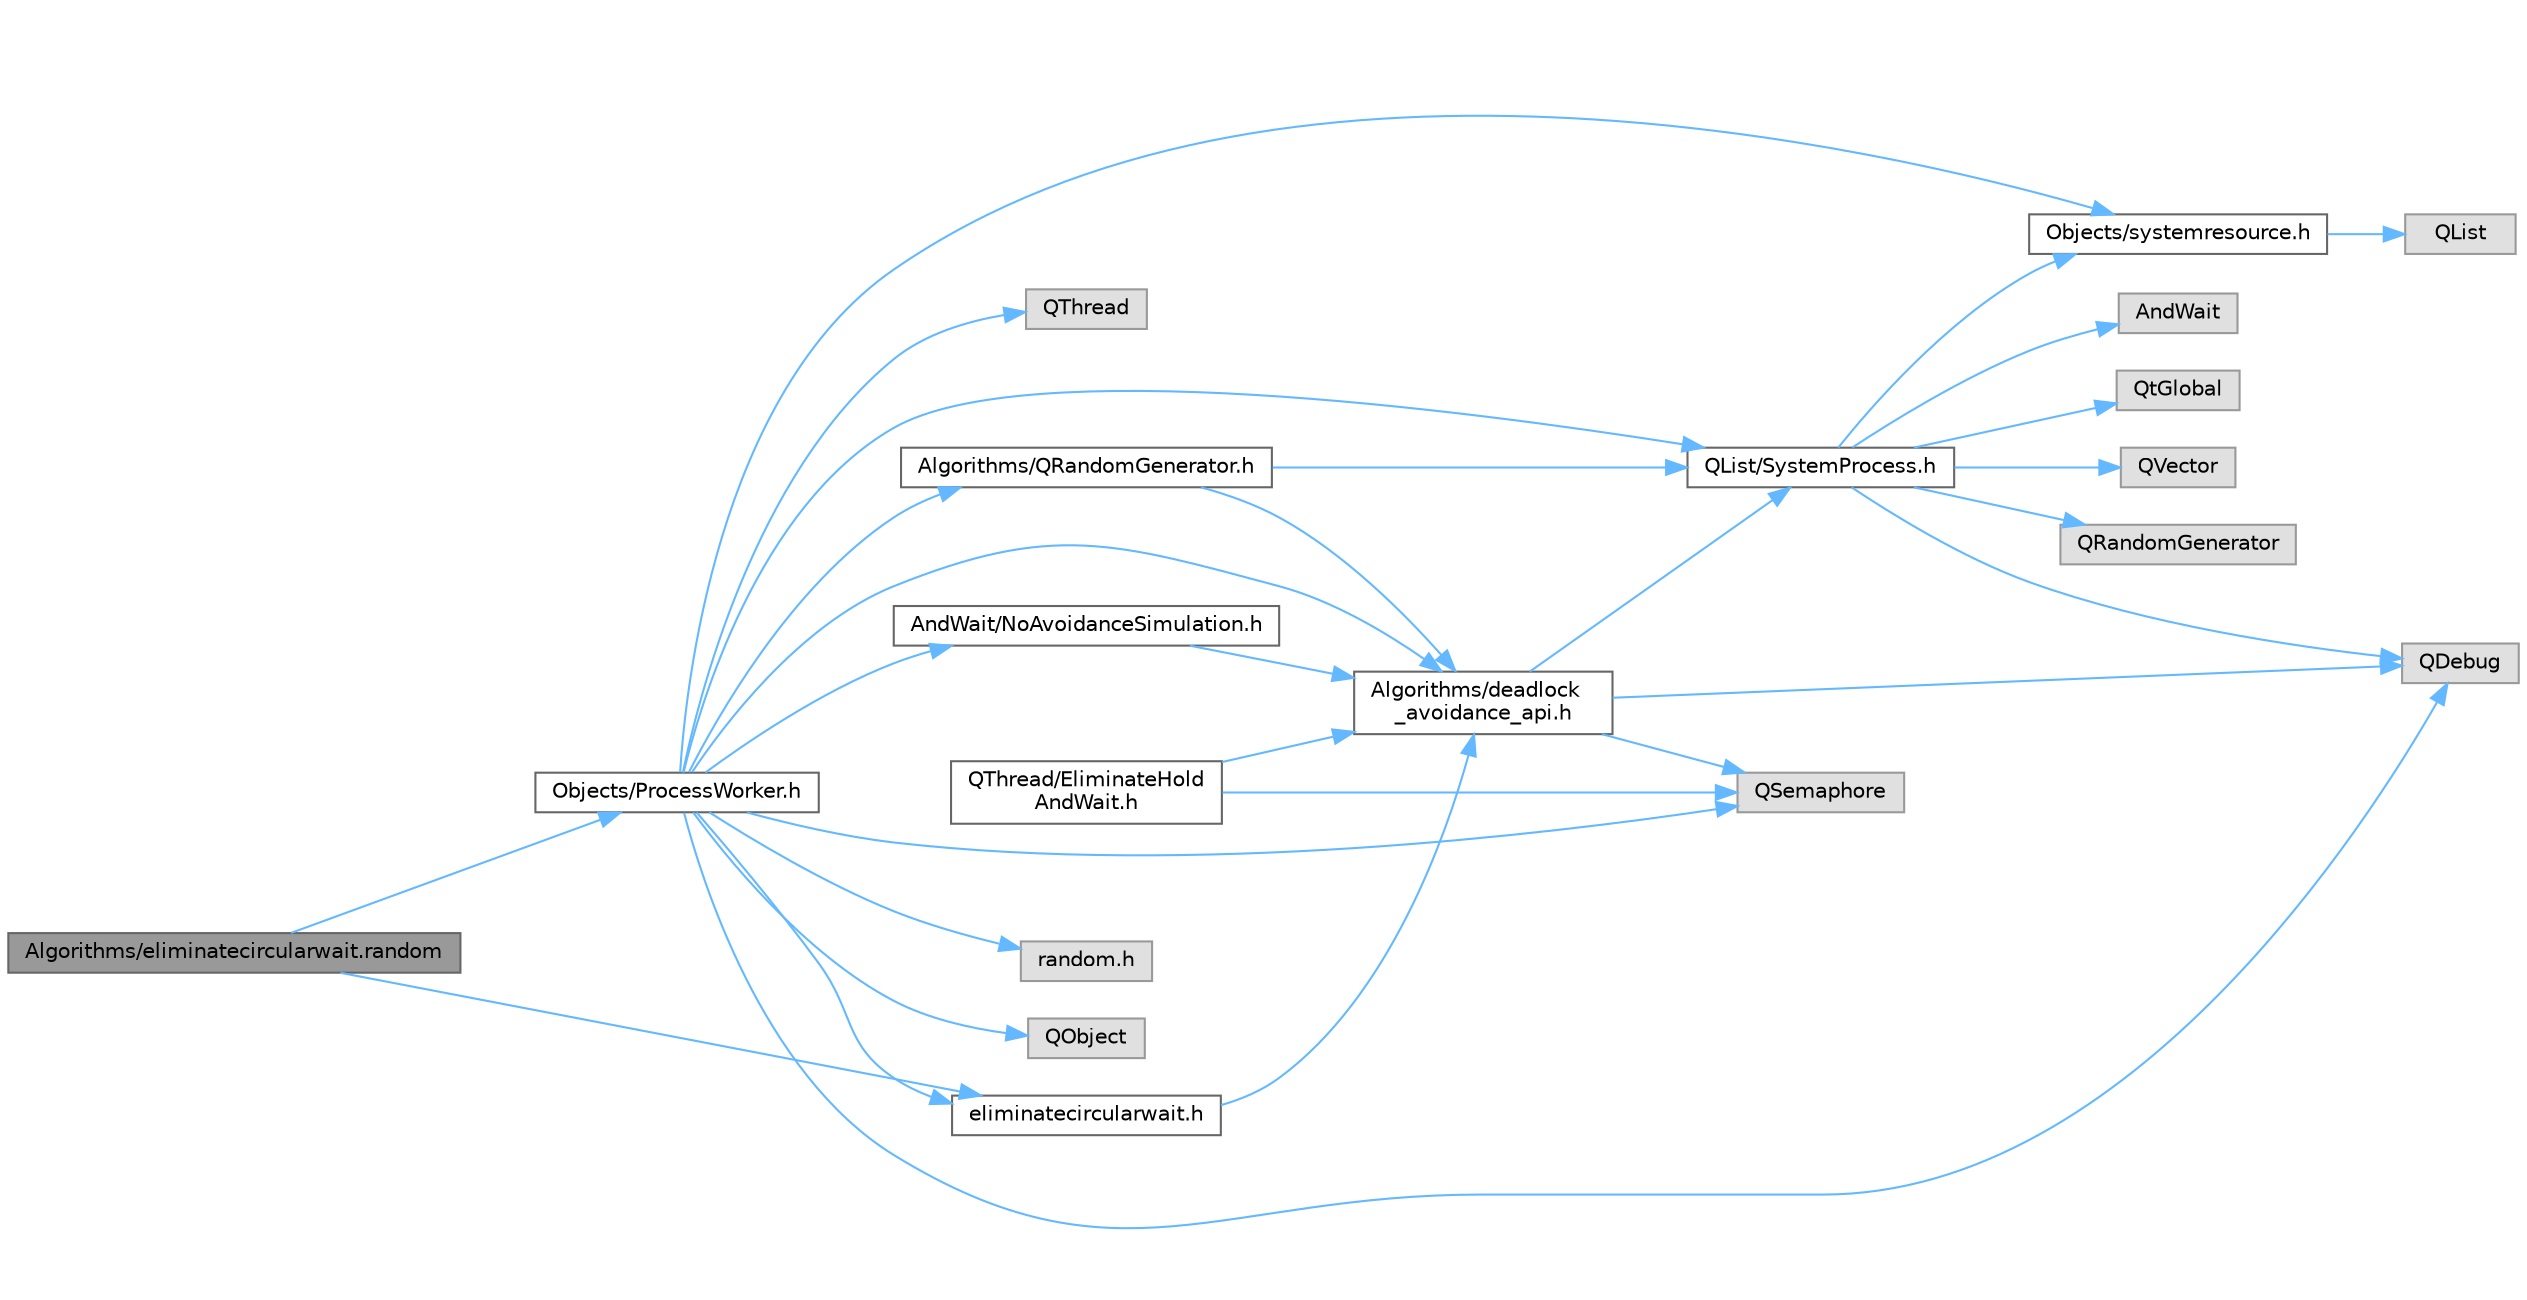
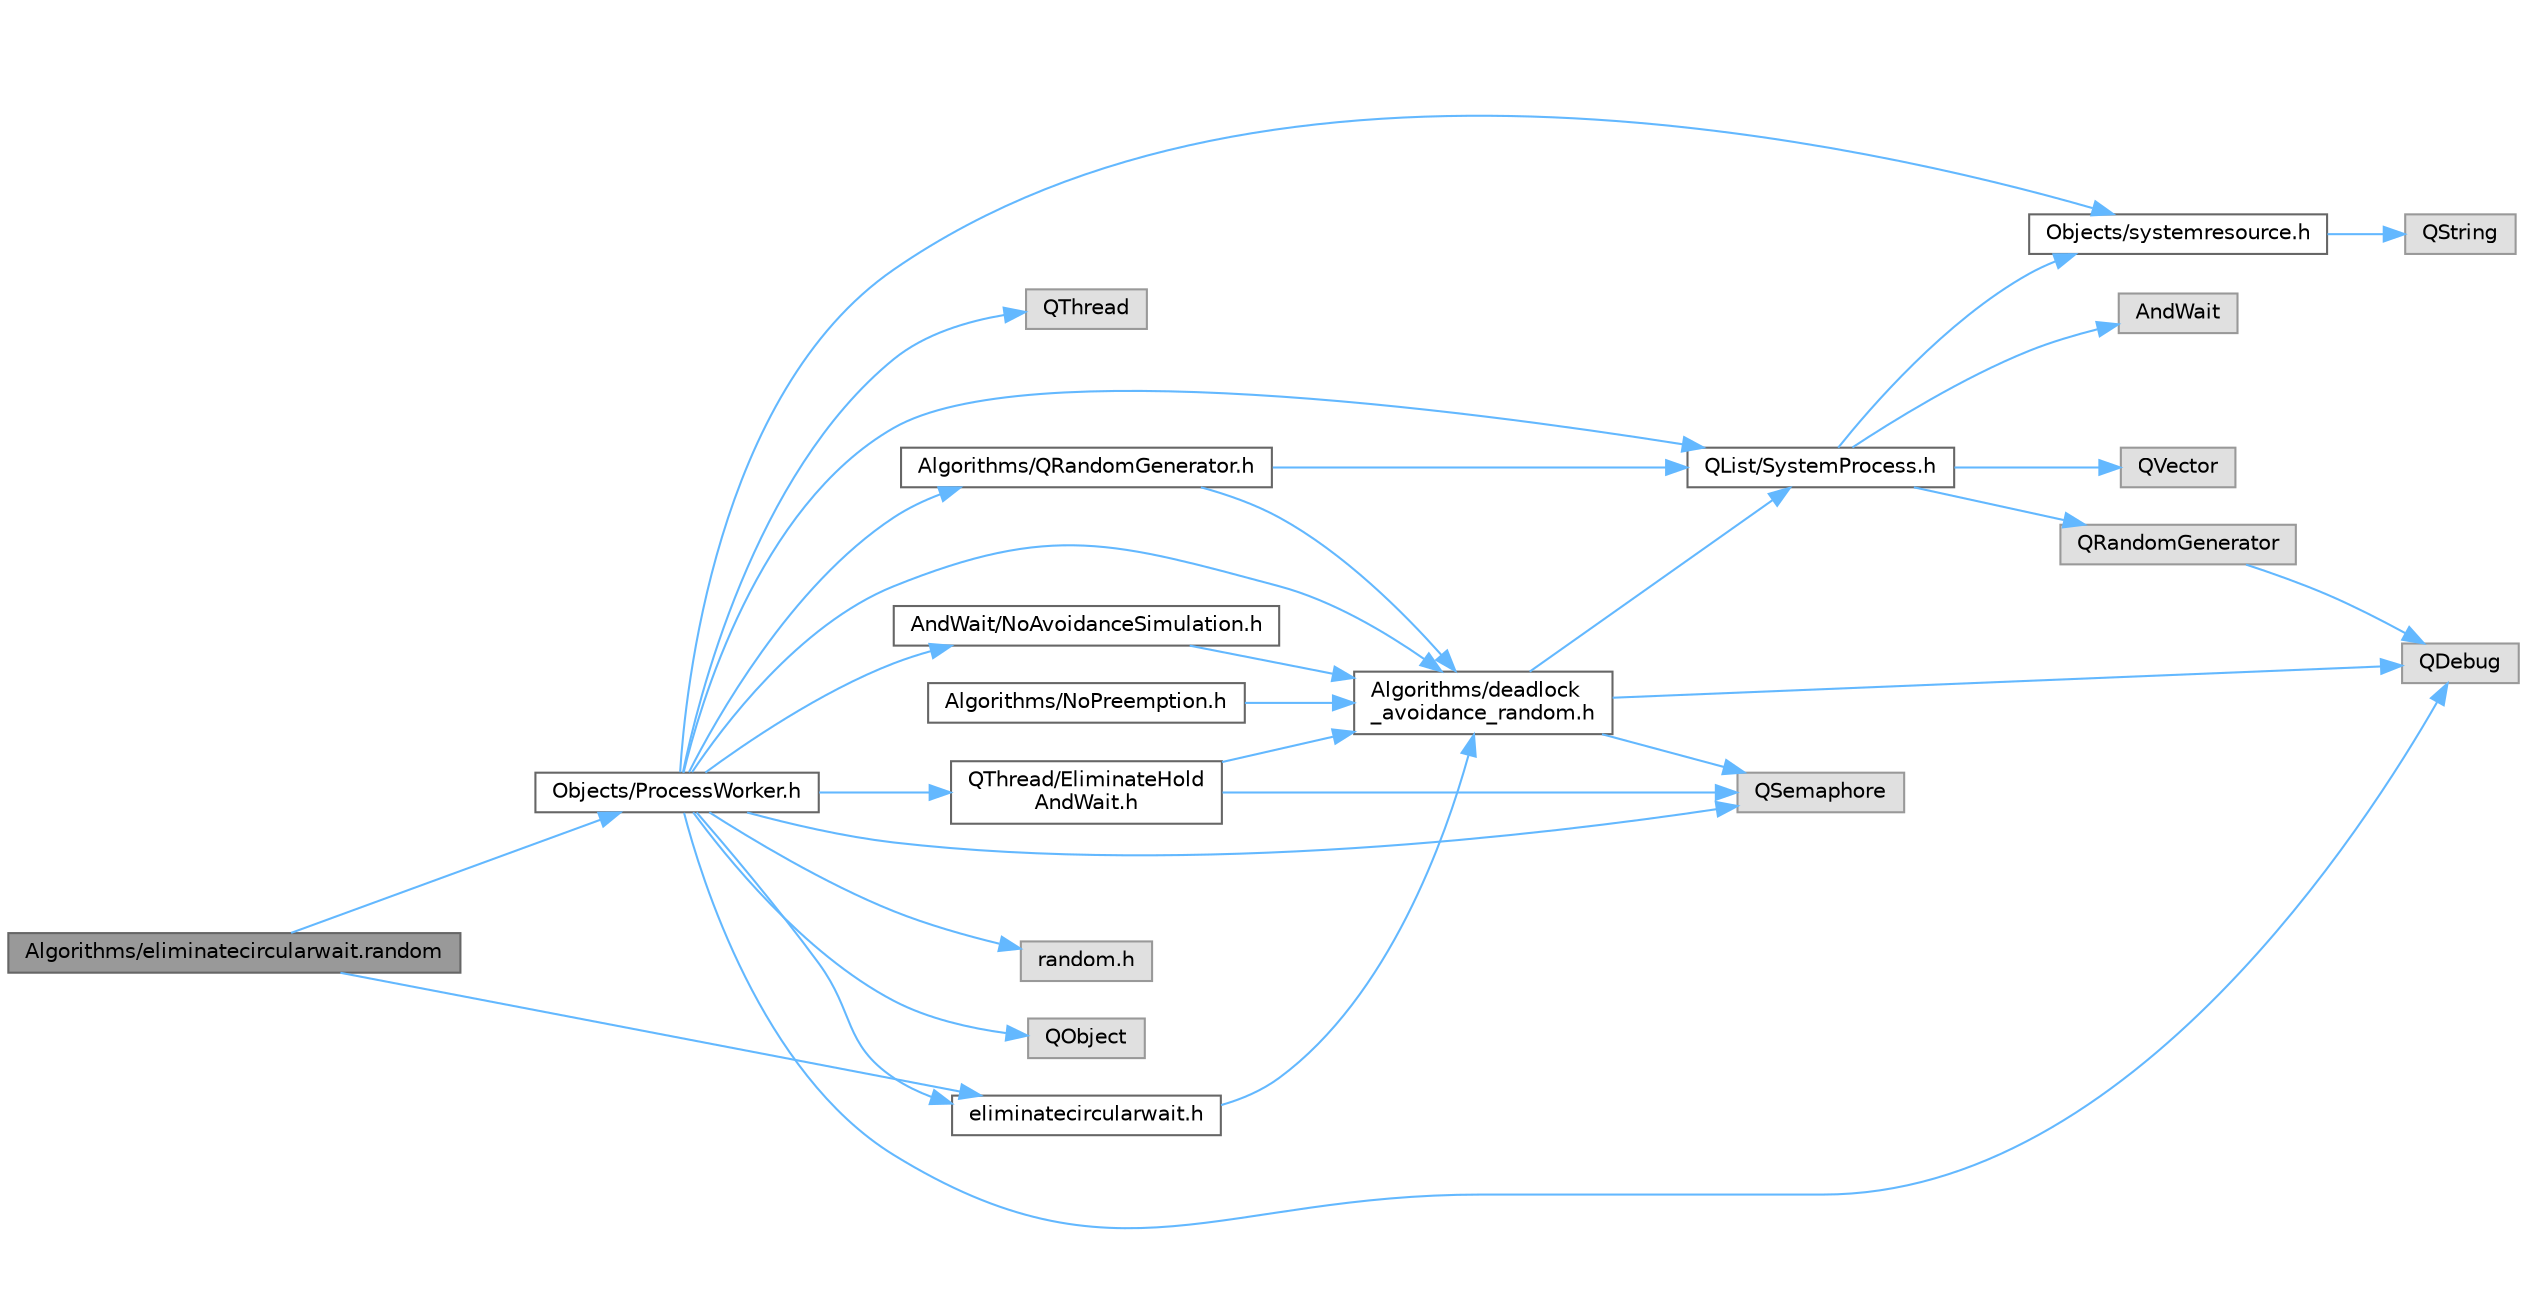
node "QList": label "QList" -> "QString"
node "QtGlobal": removed
edge "QList/SystemProcess.h" -> "QDebug": now "QRandomGenerator" -> "QDebug"
node "Algorithms/NoPreemption.h": added
node "Algorithms/deadlock _avoidance_api.h": label "Algorithms/deadlock _avoidance_api.h" -> "Algorithms/deadlock _avoidance_random.h"
edge "Objects/ProcessWorker.h" -> "QThread/EliminateHold AndWait.h": added
